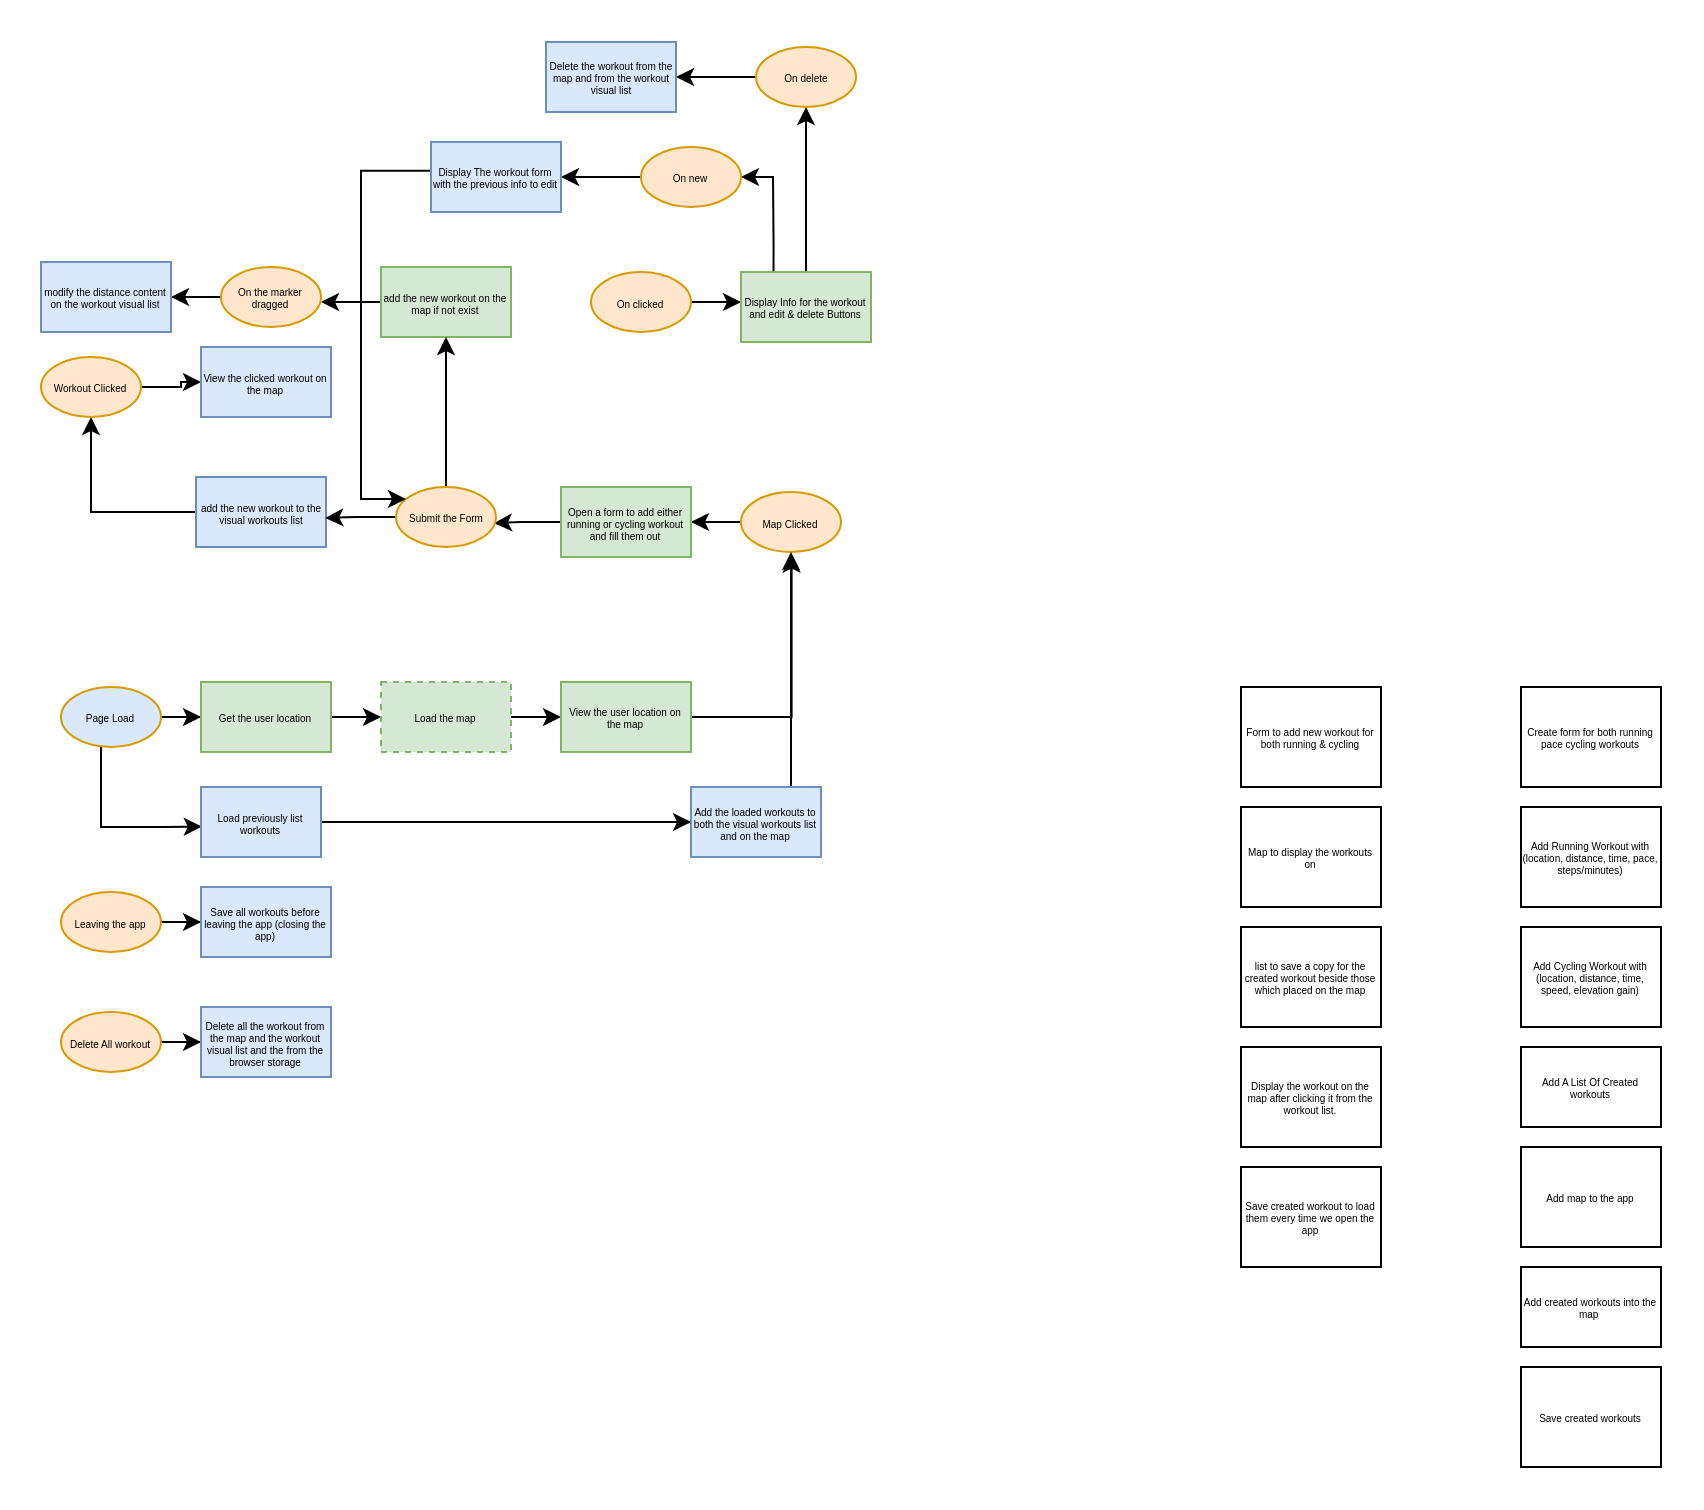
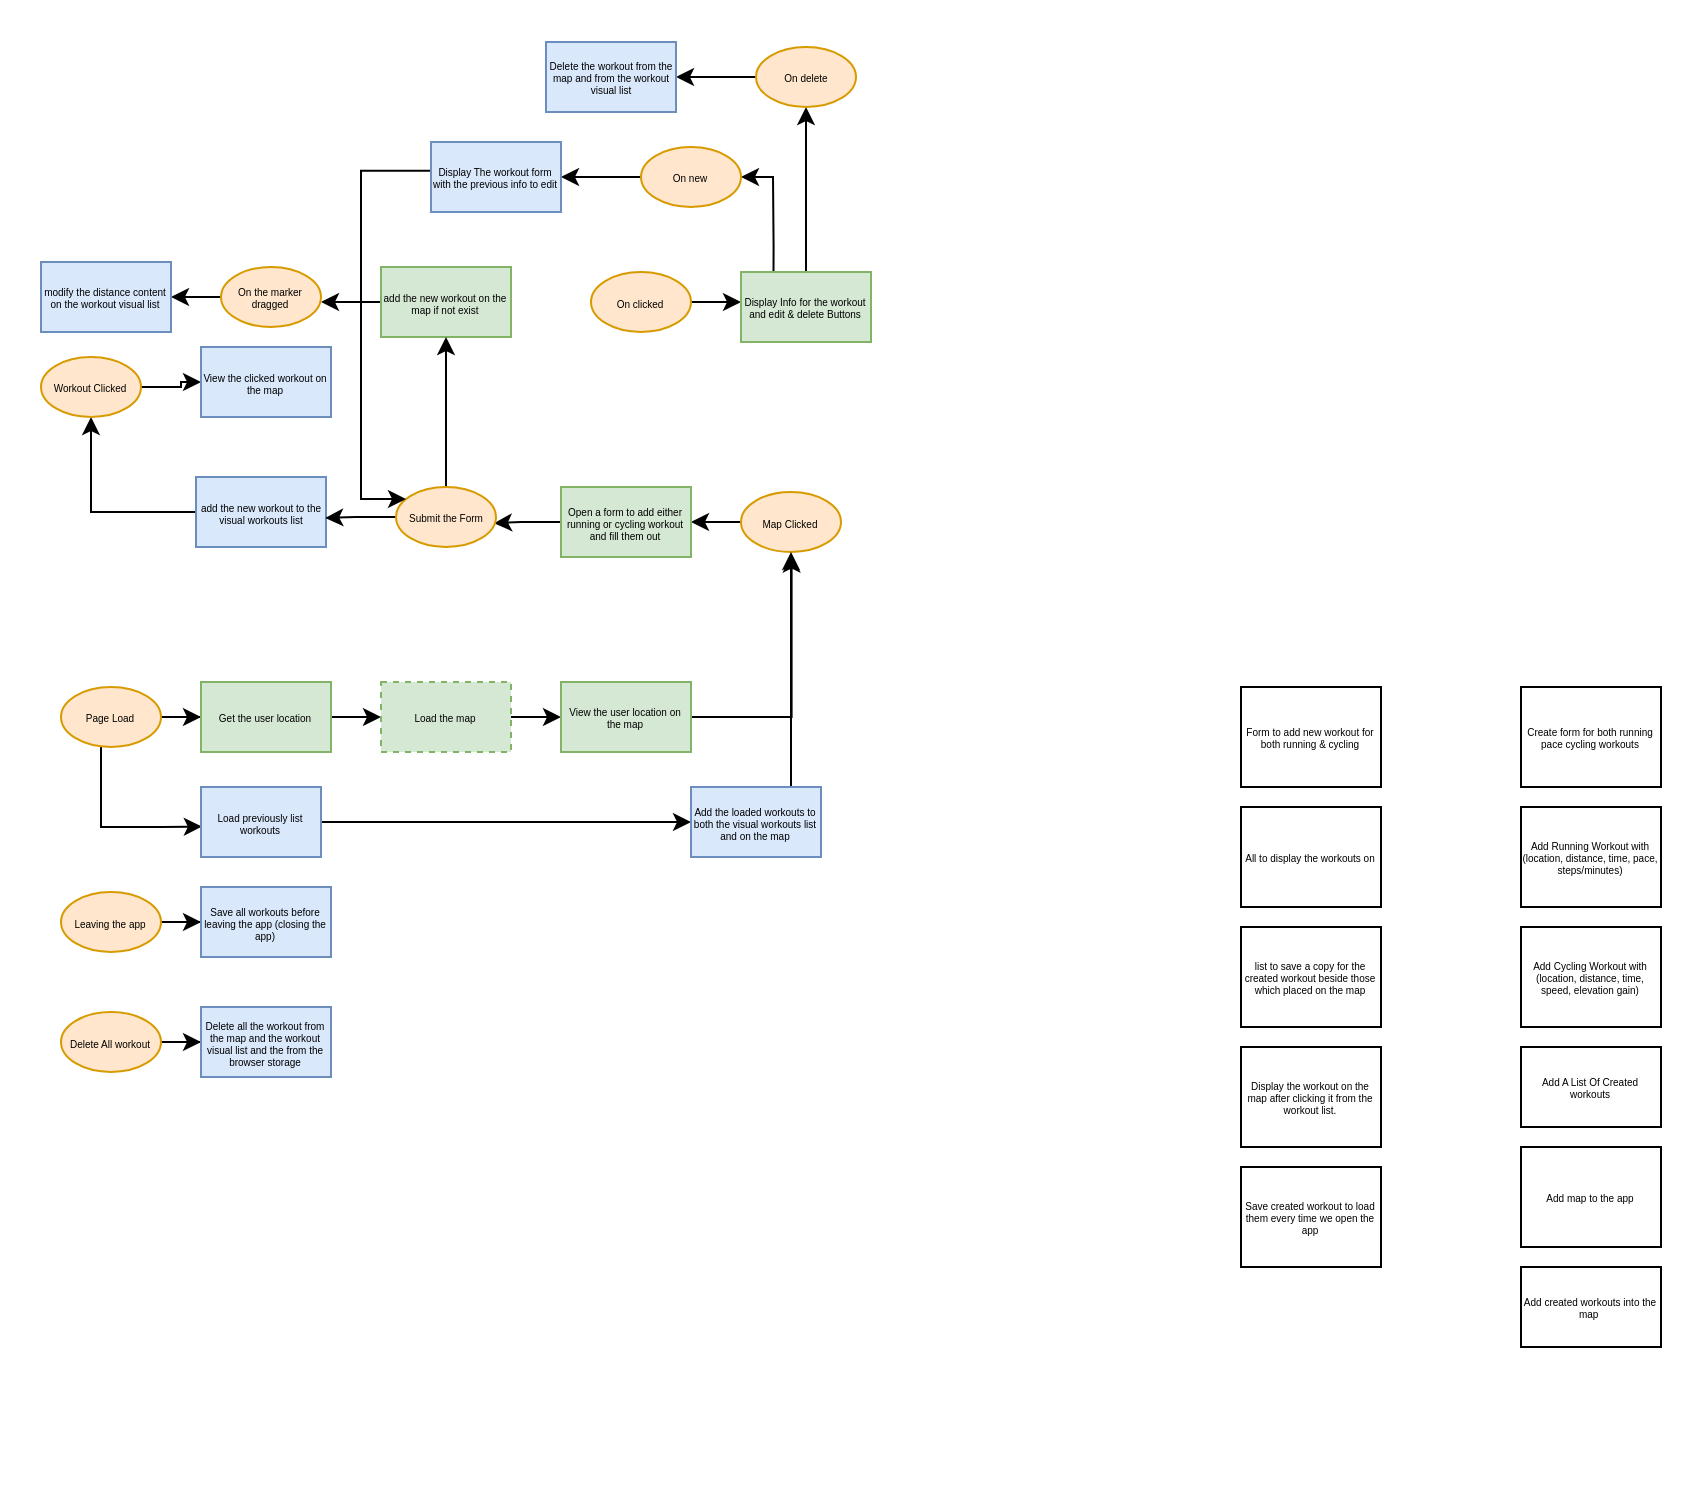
node "Page Load": fillcolor #dae8fc -> #ffe6cc
node "Map to display the workouts on": label "Map to display the workouts on" -> "All to display the workouts on"
node "Save created workouts": removed
